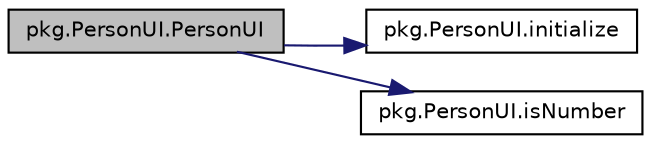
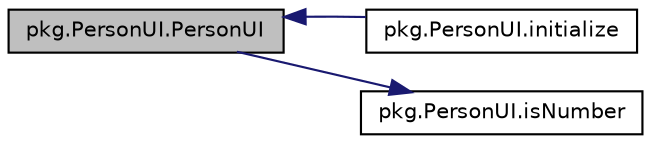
edge "pkg.PersonUI.PersonUI" -> "pkg.PersonUI.initialize": reversed
